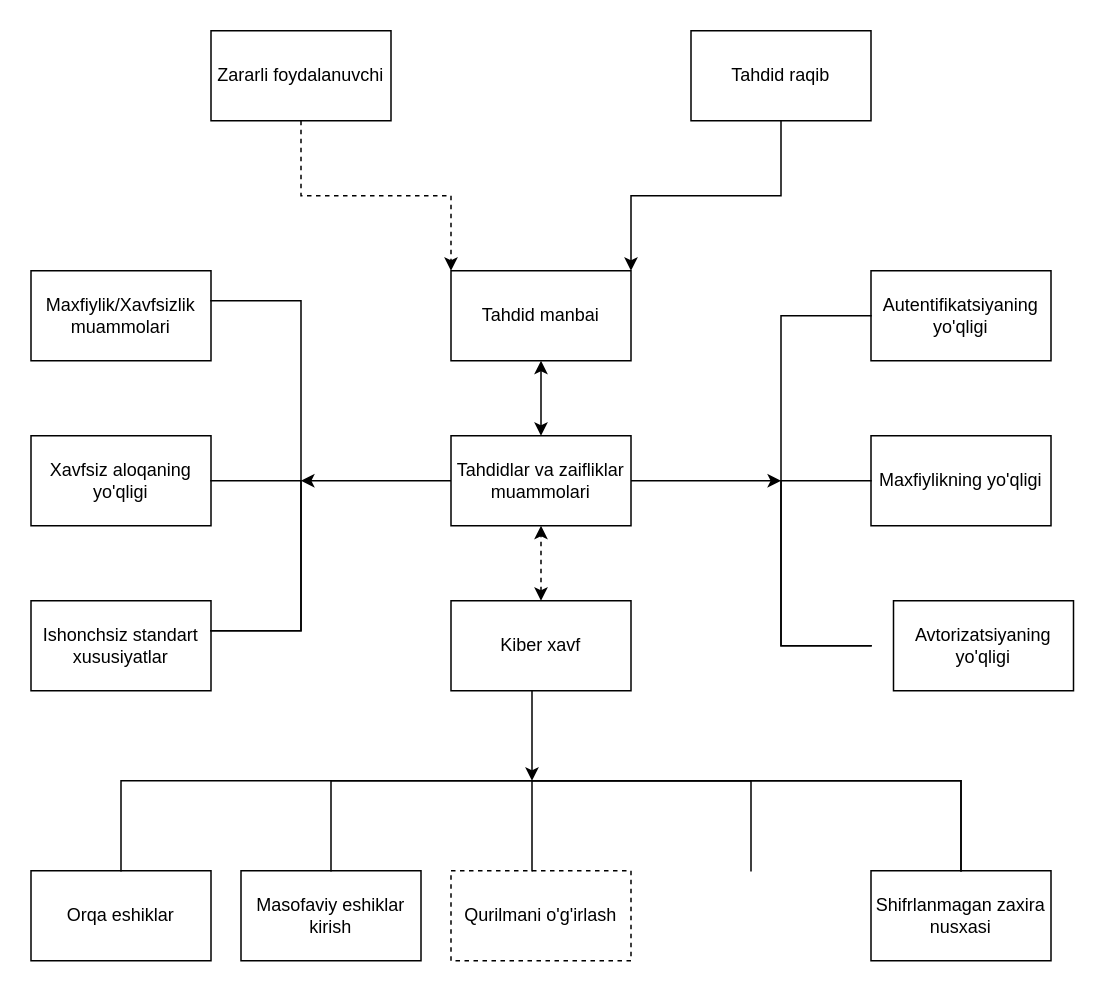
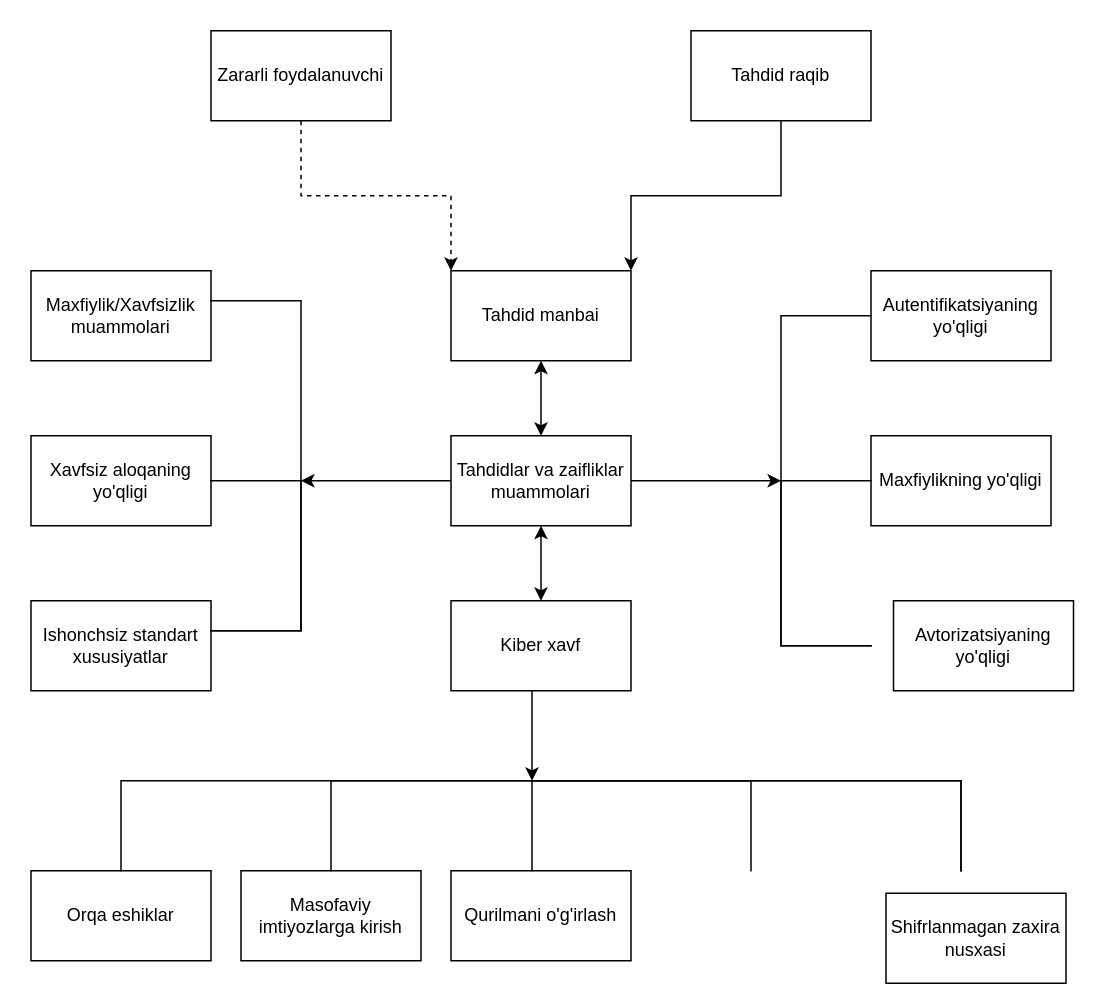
edge "Tahdidlar va zaifliklar muammolari" -- "Kiber xavf": style dashed -> solid
node "Masofaviy eshiklar kirish": label "Masofaviy eshiklar kirish" -> "Masofaviy imtiyozlarga kirish"
node "Qurilmani o'g'irlash": style dashed -> solid
node "Shifrlanmagan zaxira nusxasi": moved (961, 916) -> (976, 938)
